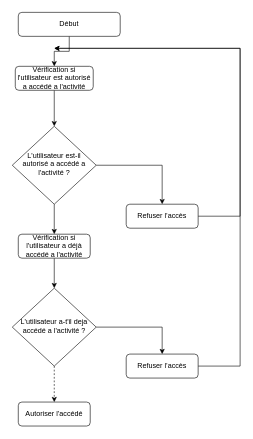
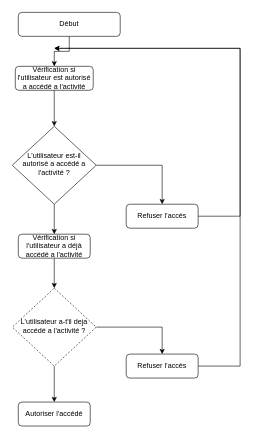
node "L'utilisateur a-t'il deja accédé a l'activité ?": style solid -> dashed
edge "L'utilisateur a-t'il deja accédé a l'activité ?" -> "Autoriser l’accédé": style dashed -> solid
